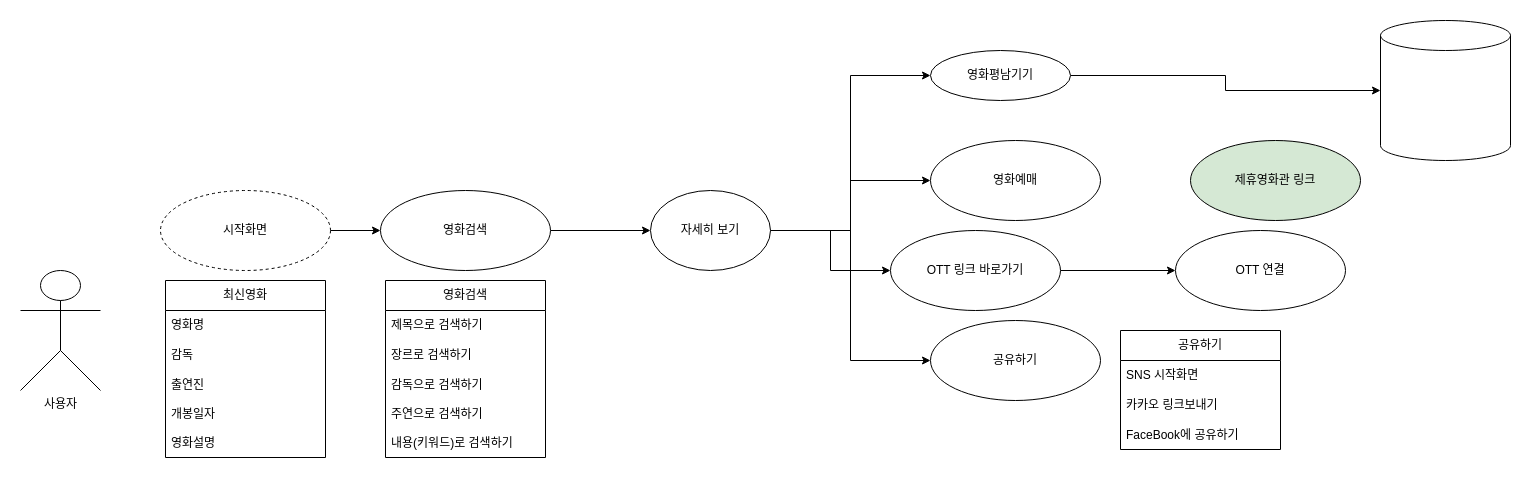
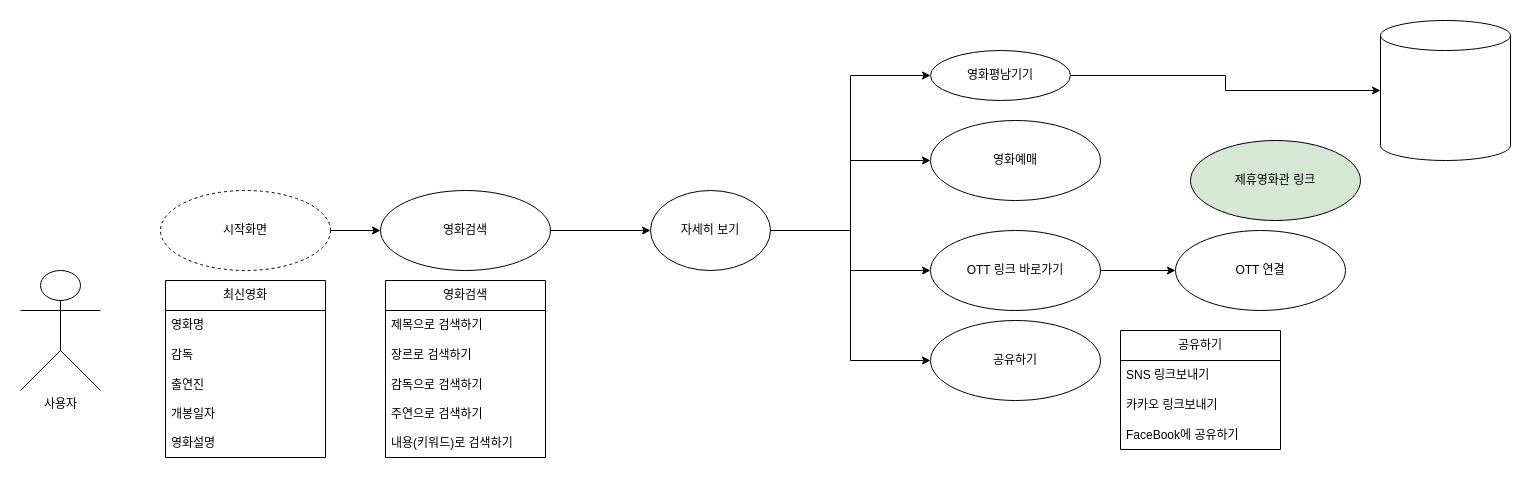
node "영화예매": moved (1016, 181) -> (1016, 161)
node "OTT 링크 바로가기": moved (976, 271) -> (1016, 271)
node "SNS 시작화면": label "SNS 시작화면" -> "SNS 링크보내기"
